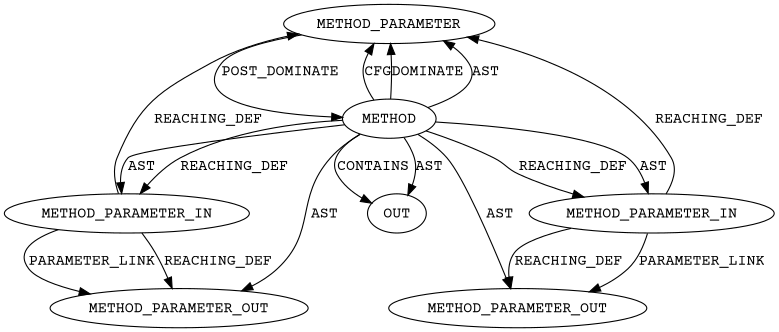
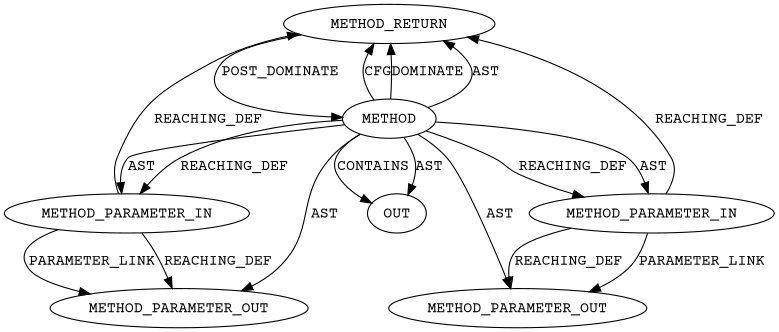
node "METHOD_PARAMETER": label "METHOD_PARAMETER" -> "METHOD_RETURN"
